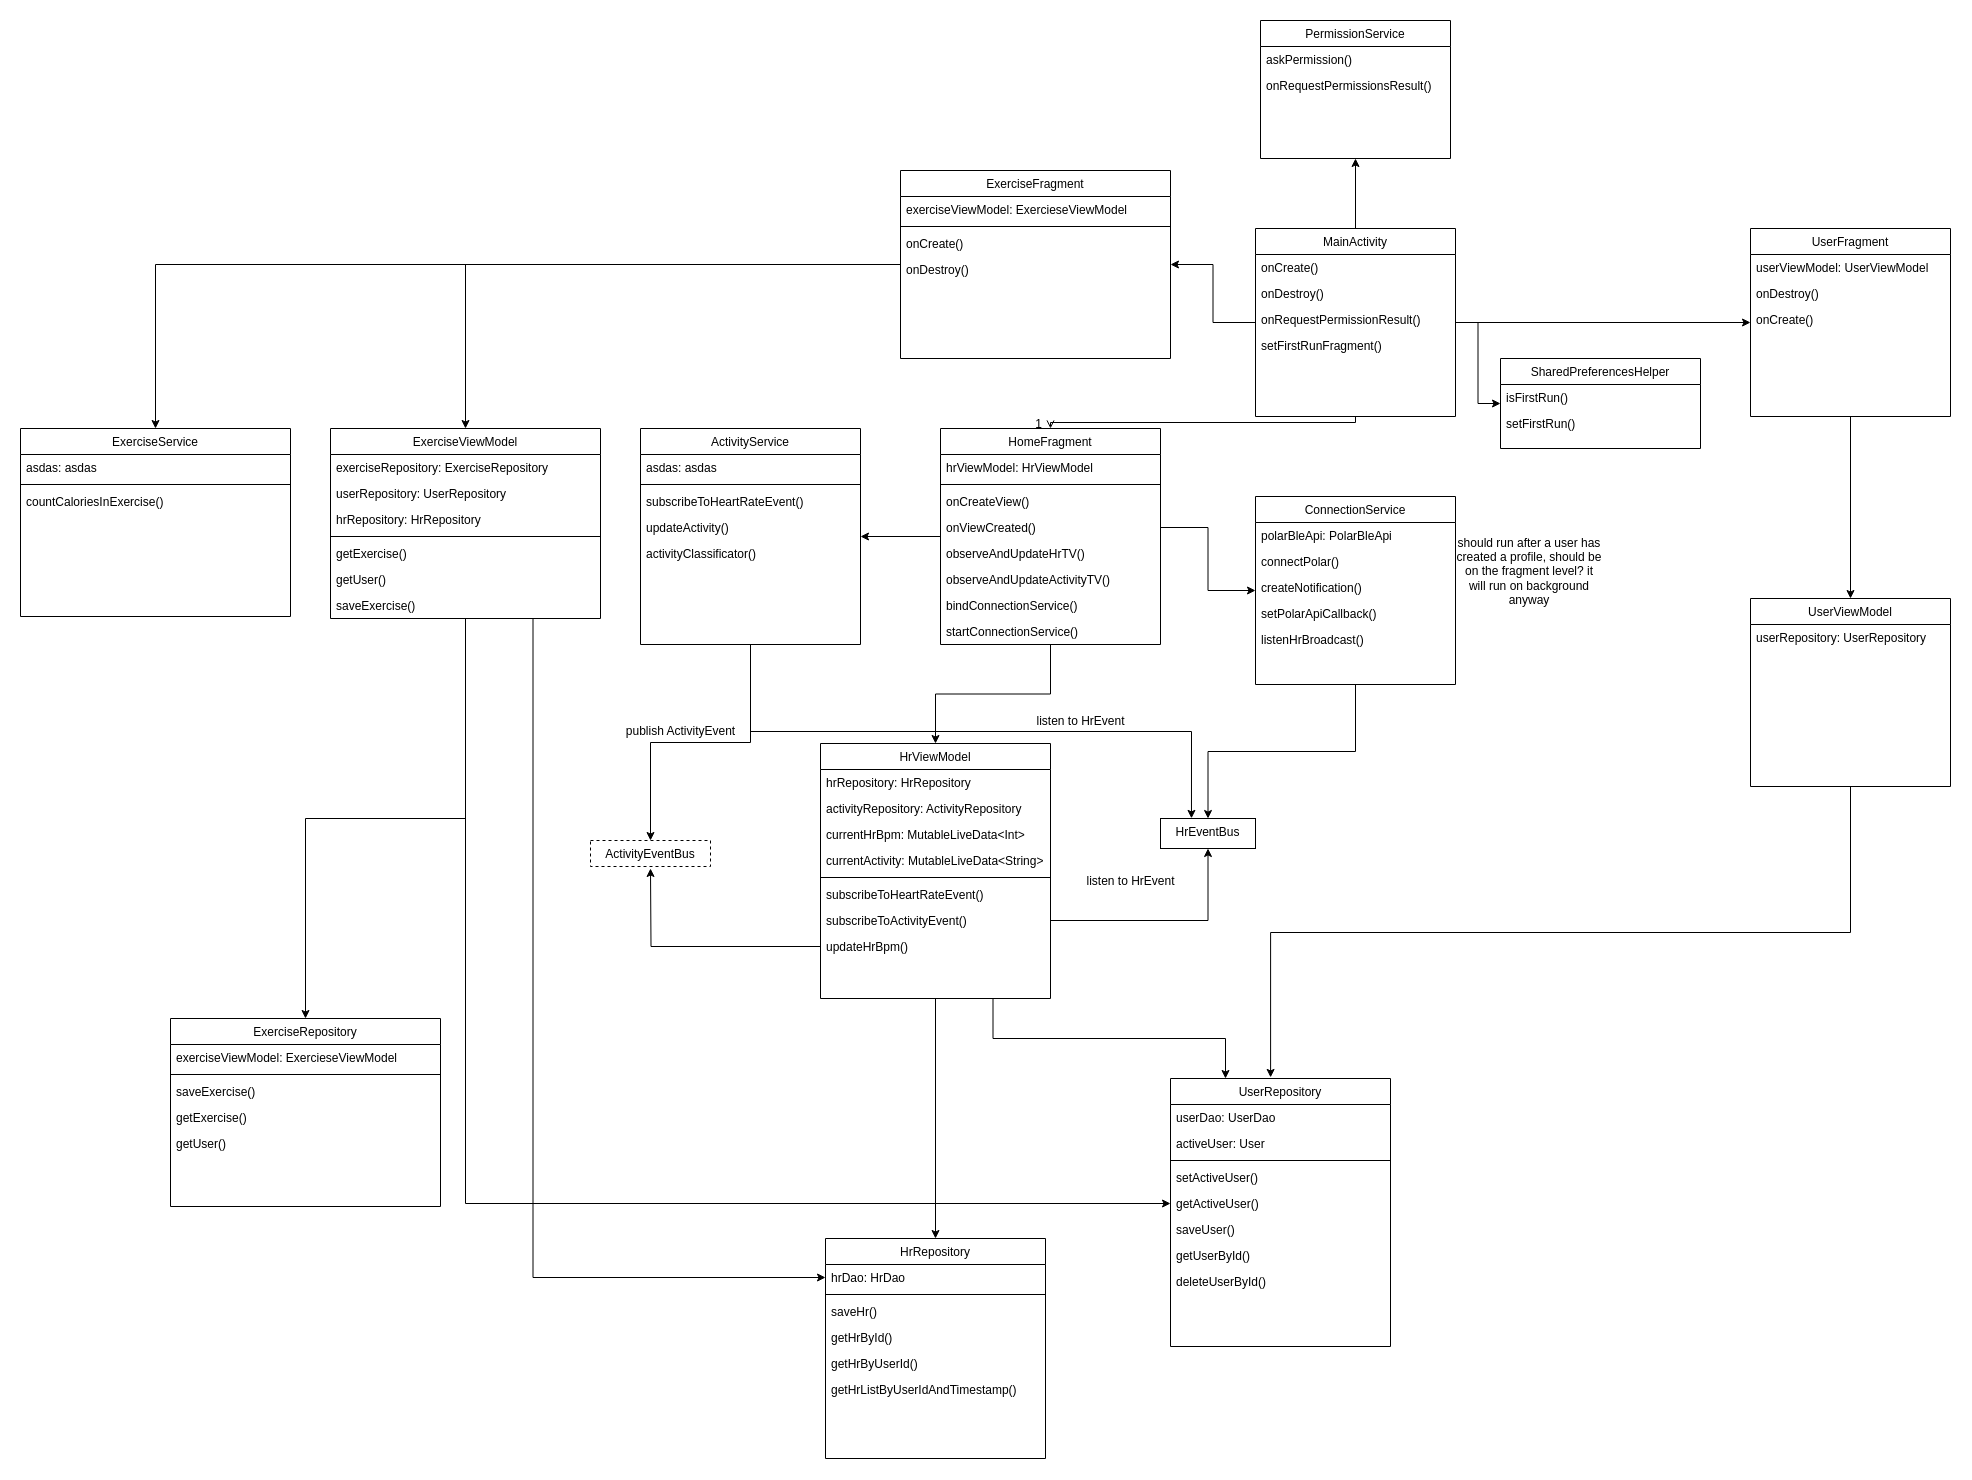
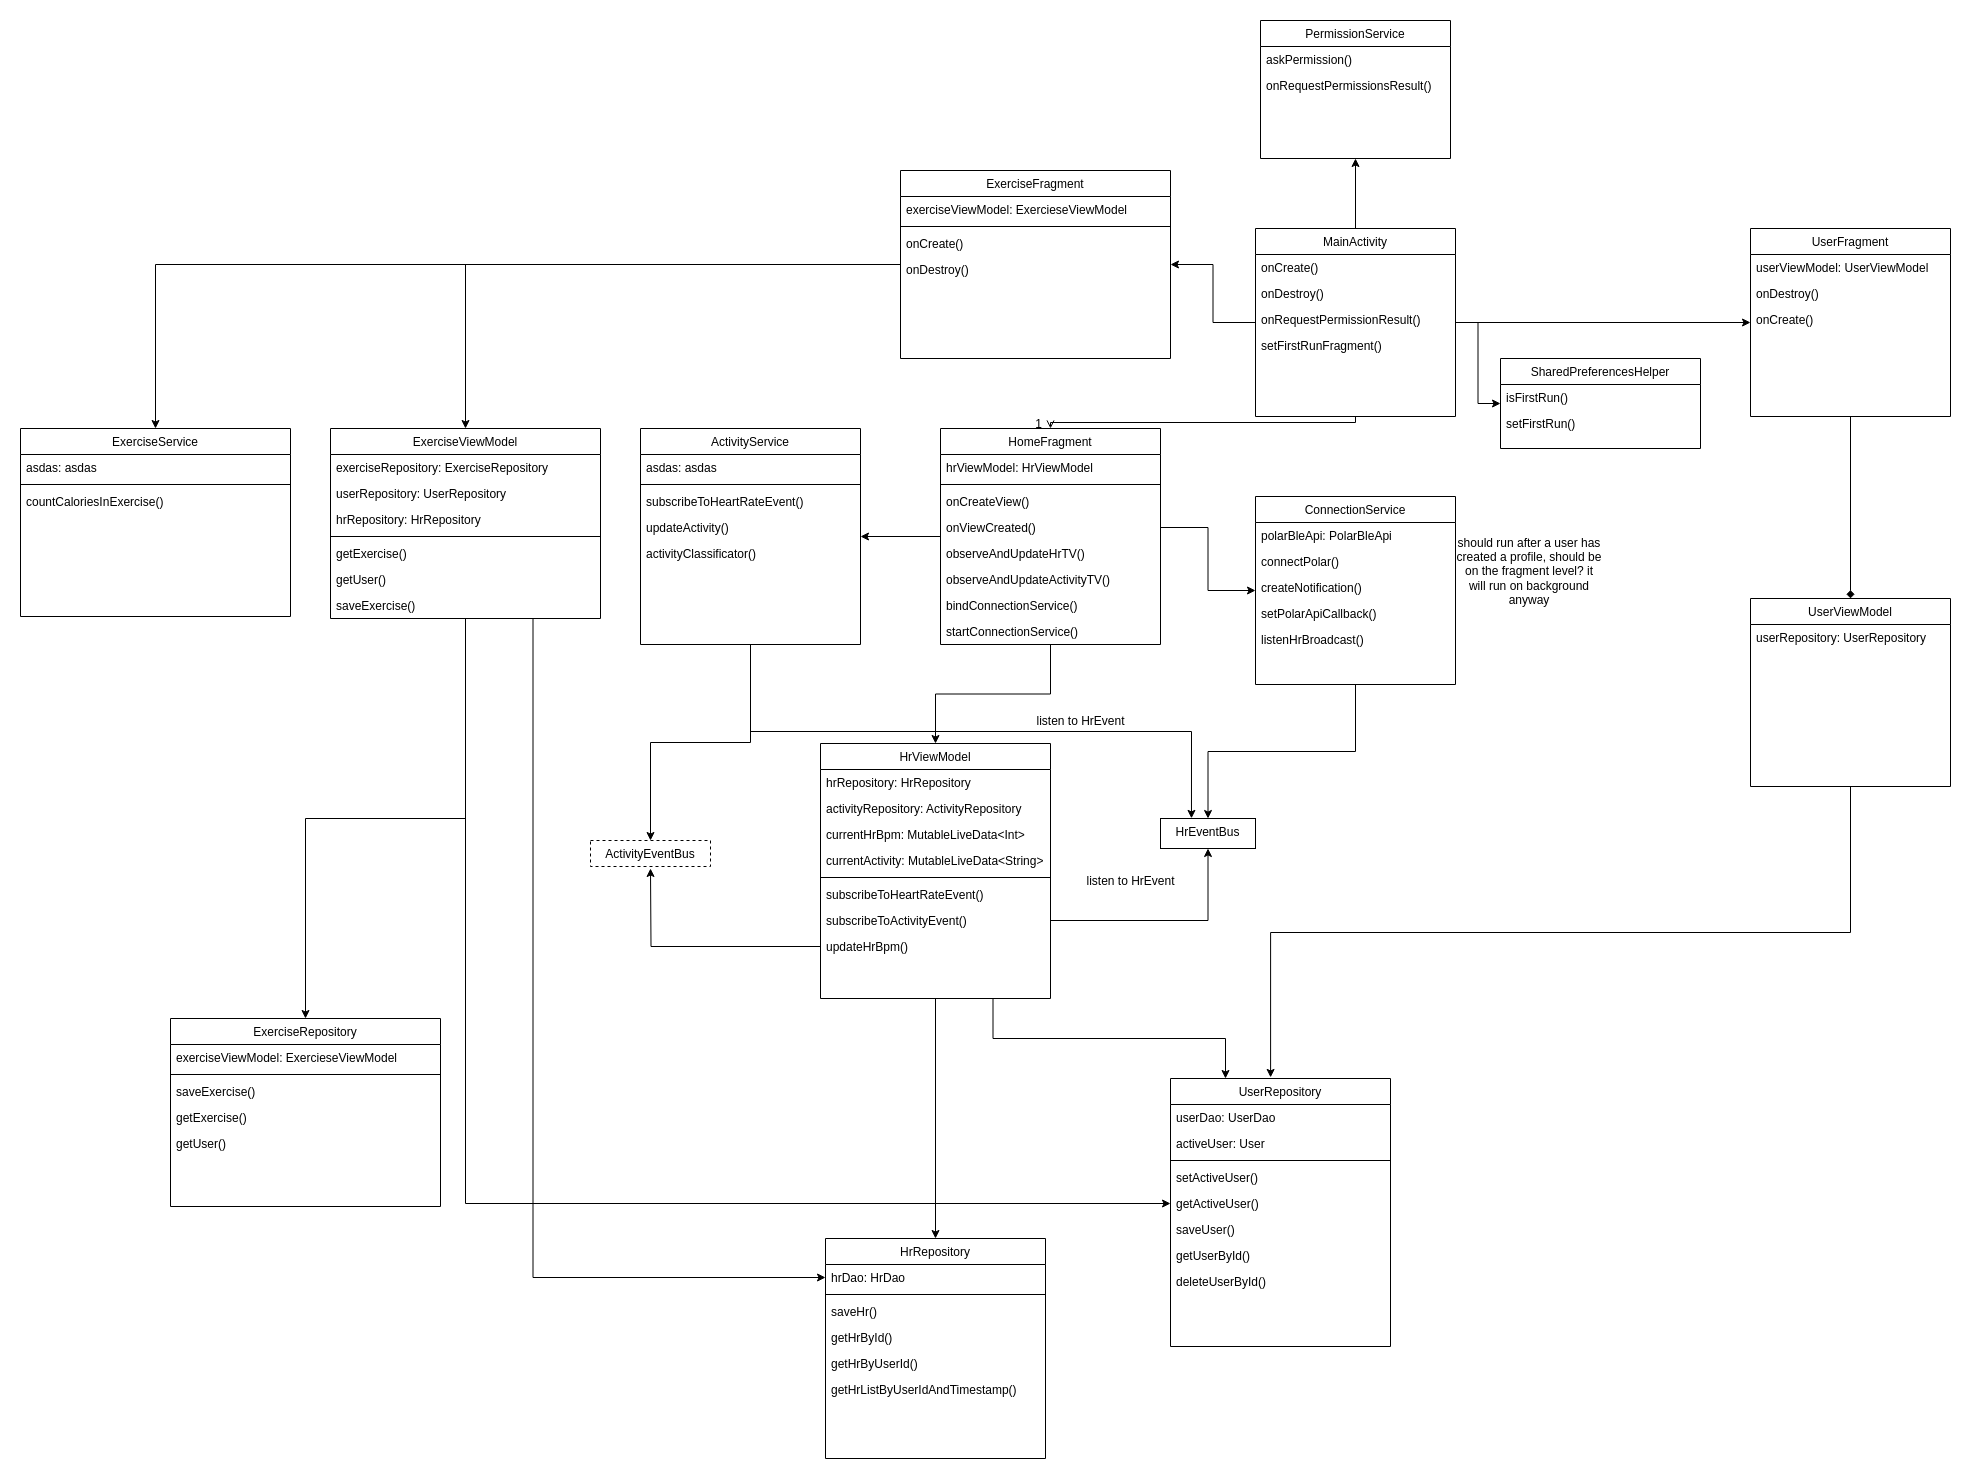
edge "UserFragment" -> "UserViewModel": arrowhead classic -> diamond
node "publish ActivityEvent": removed
